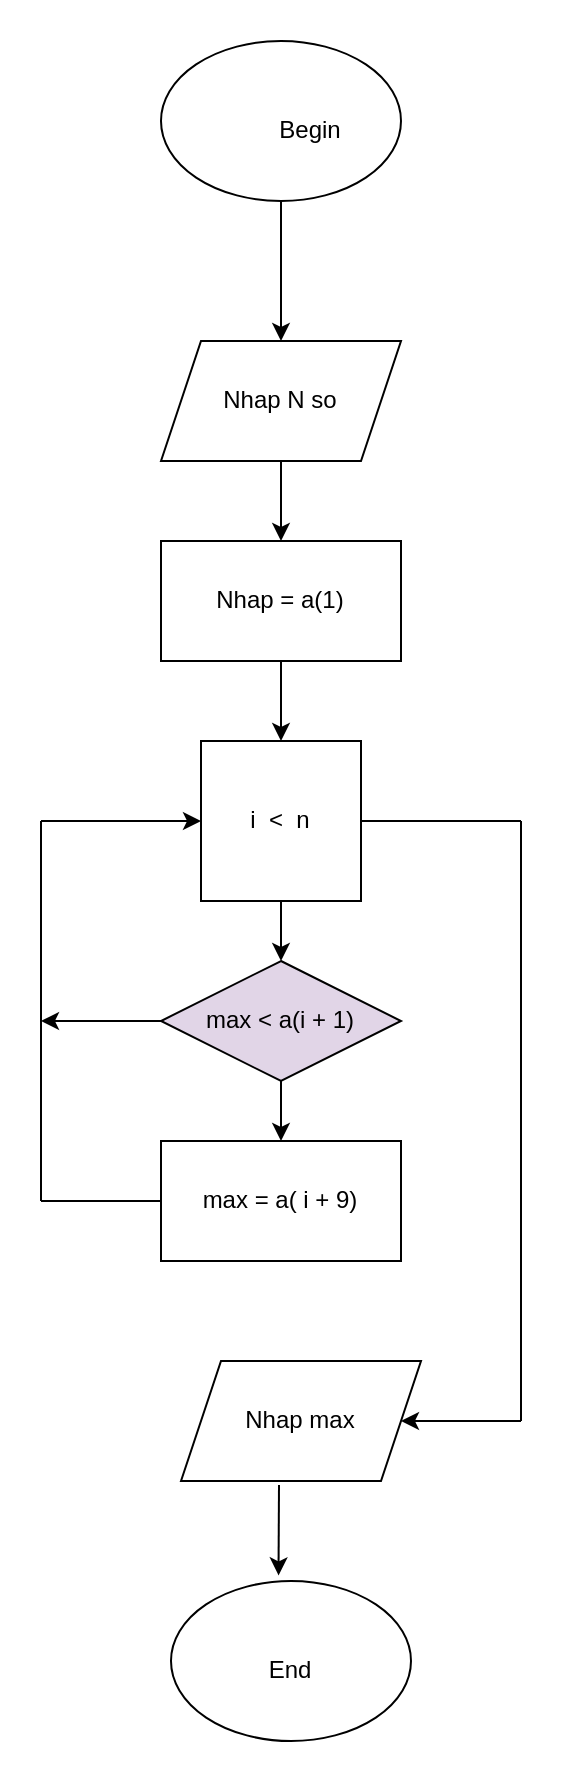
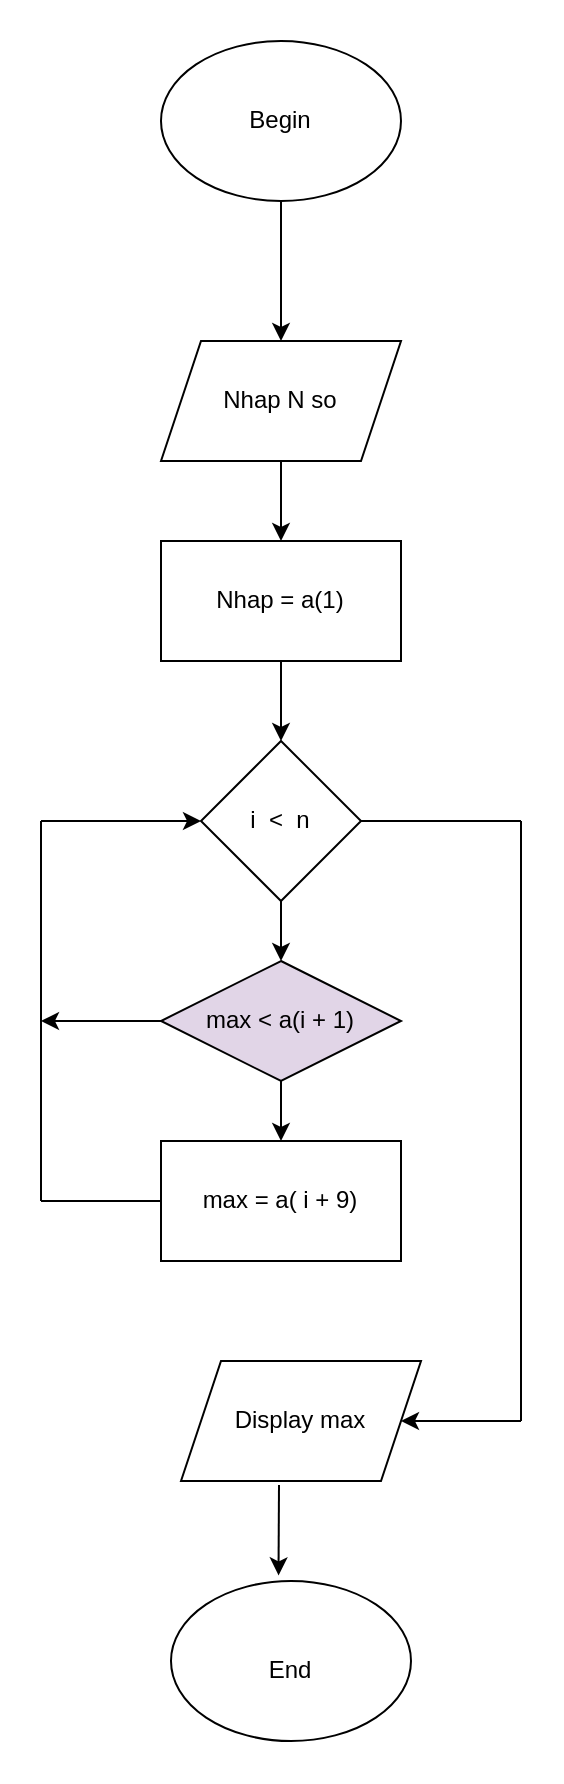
node "Begin": moved (311, 131) -> (281, 121)
node "i < n": shape rectangle -> diamond
node "Nhap max": label "Nhap max" -> "Display max"
